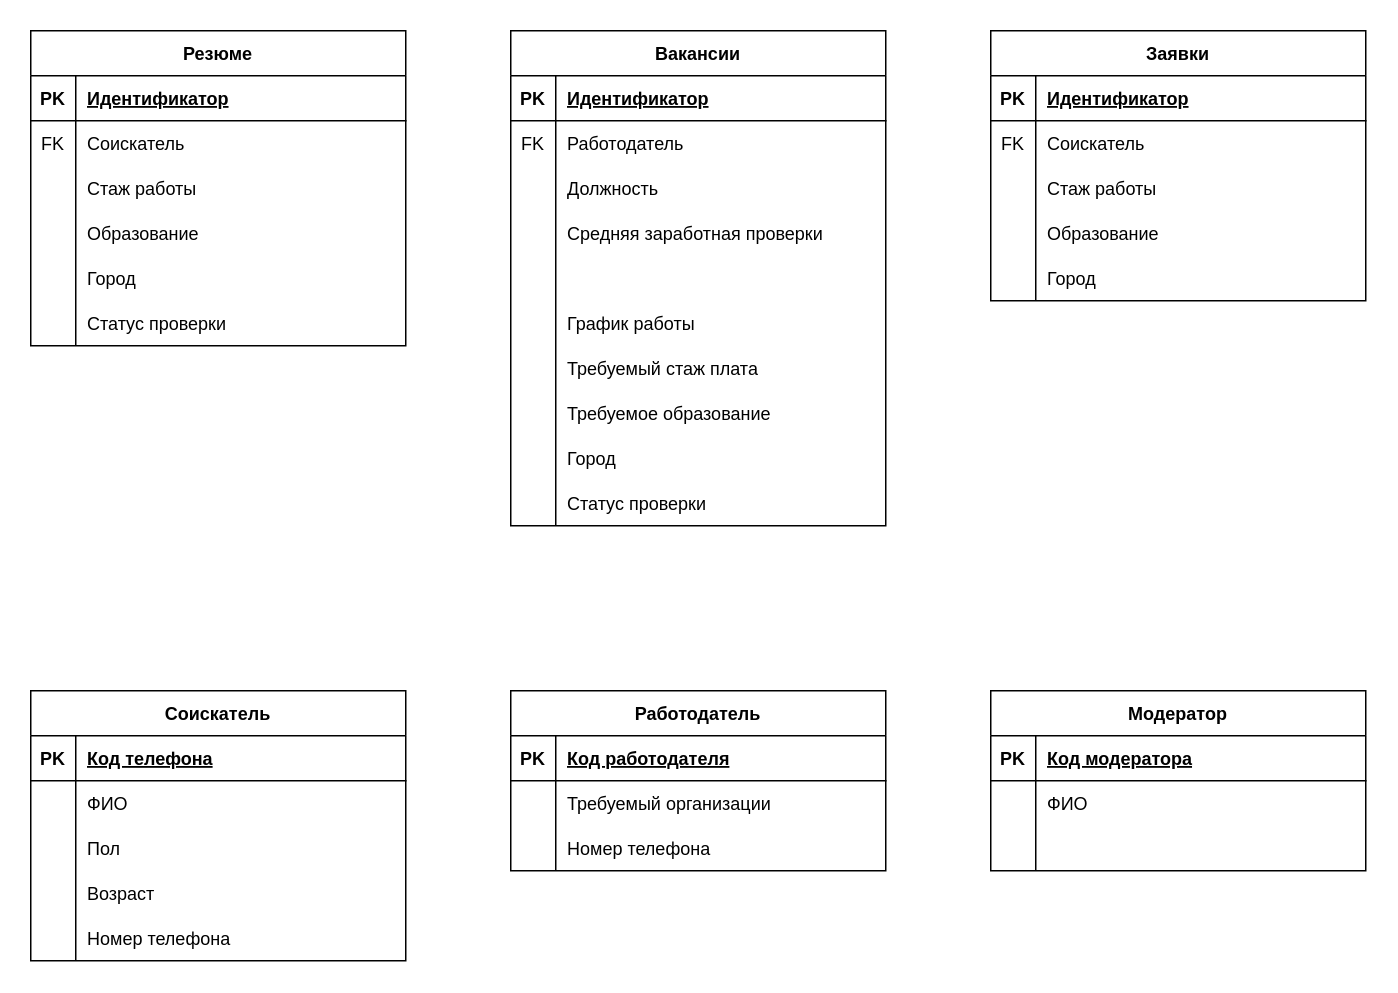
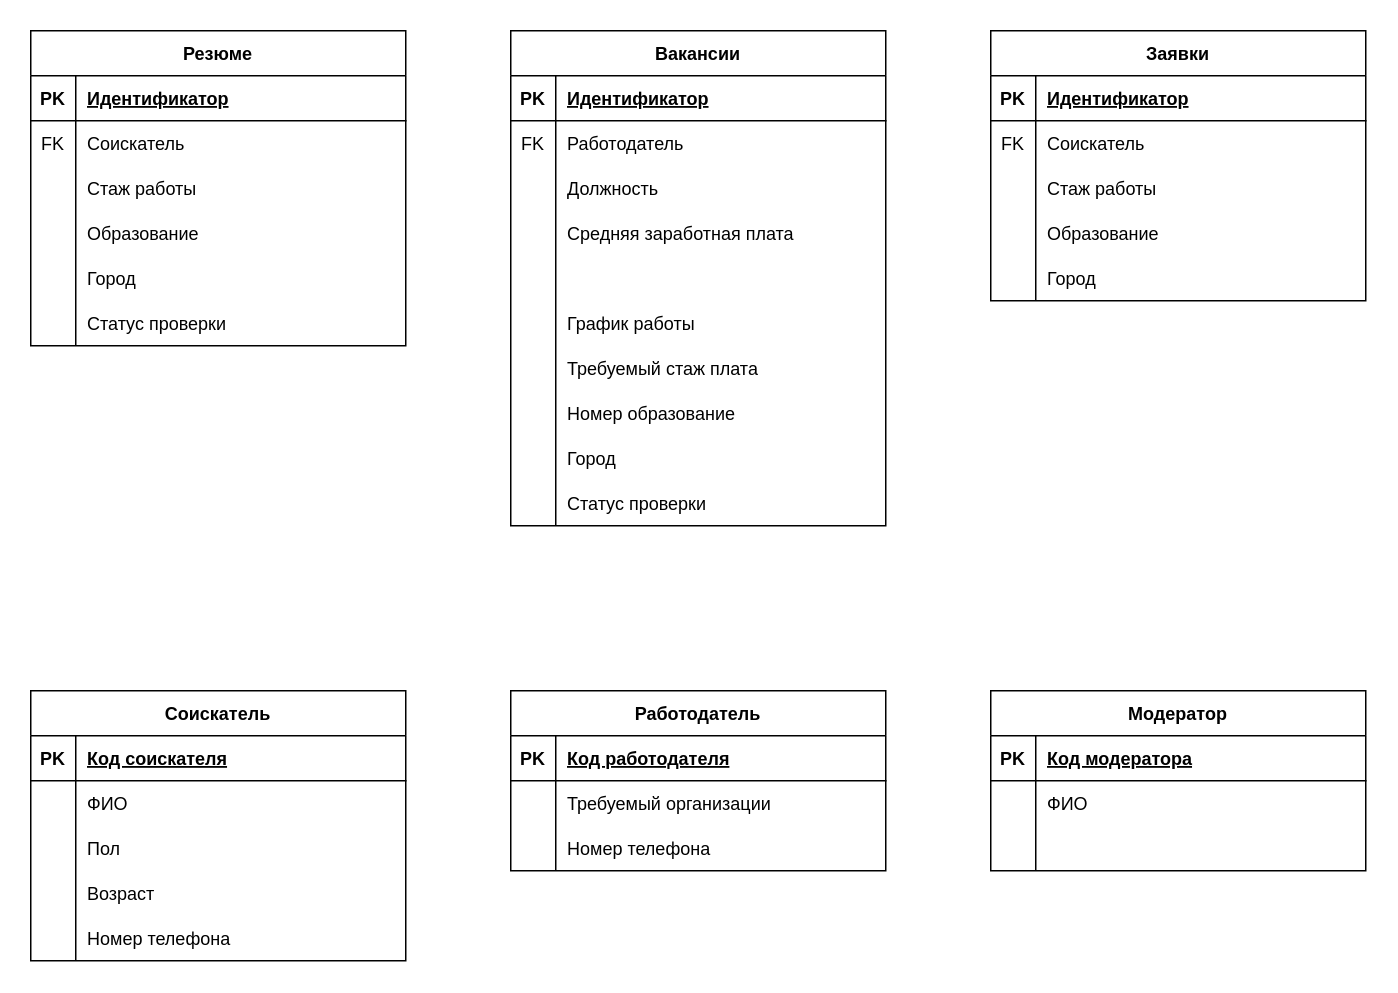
node "Средняя заработная проверки": label "Средняя заработная проверки" -> "Средняя заработная плата"
node "Требуемое образование": label "Требуемое образование" -> "Номер образование"
node "Код телефона": label "Код телефона" -> "Код соискателя"
